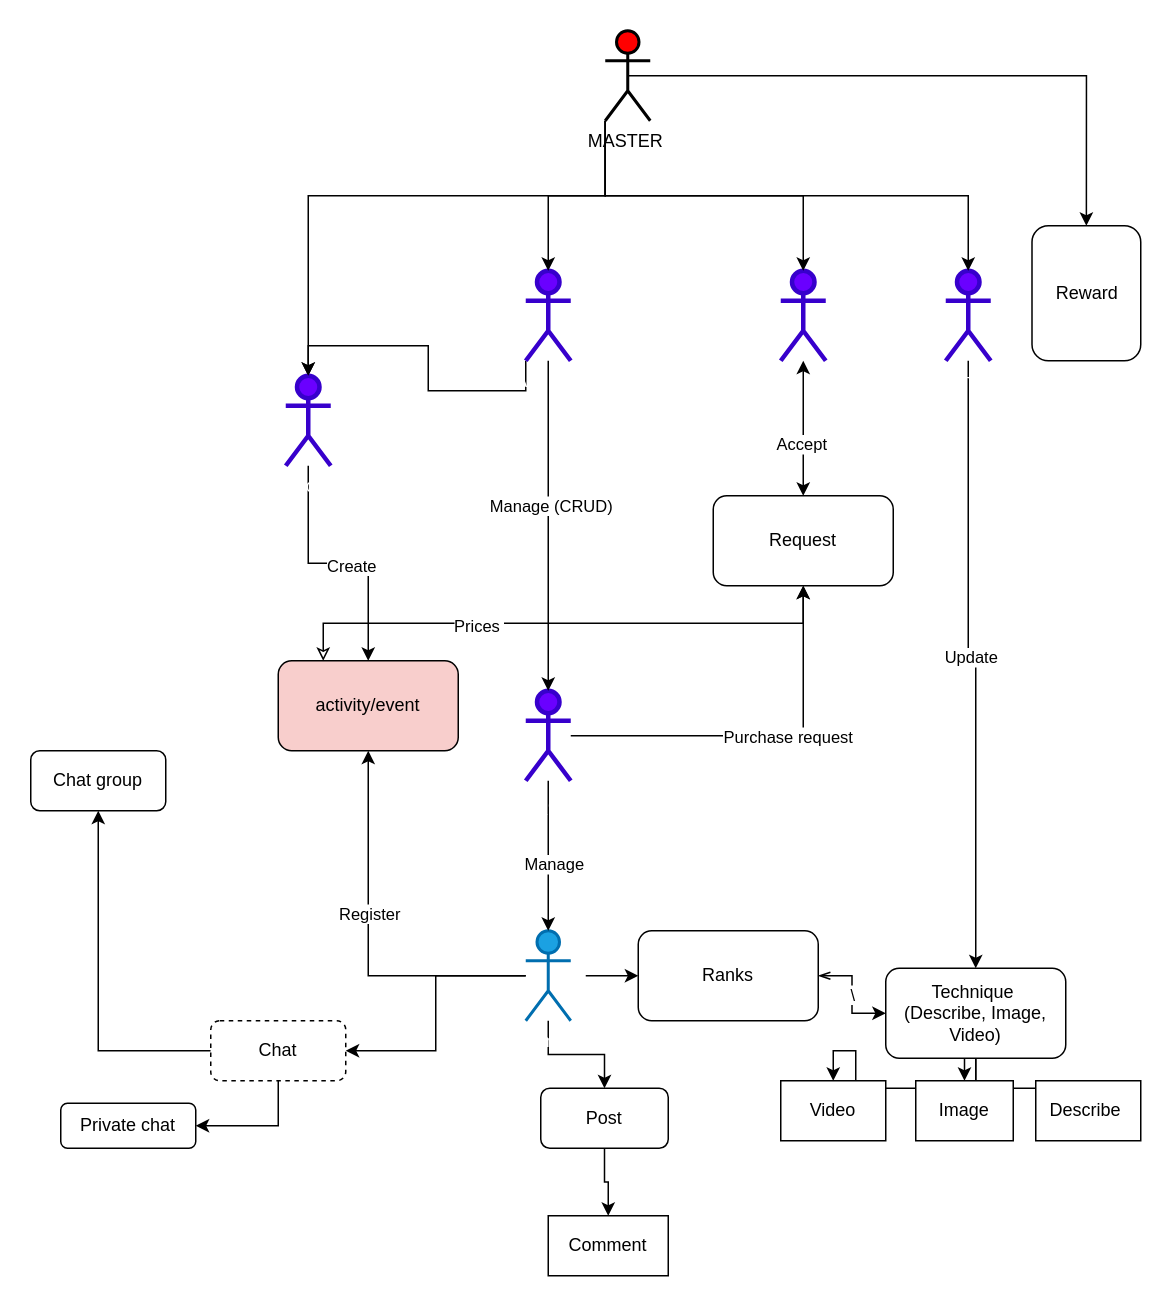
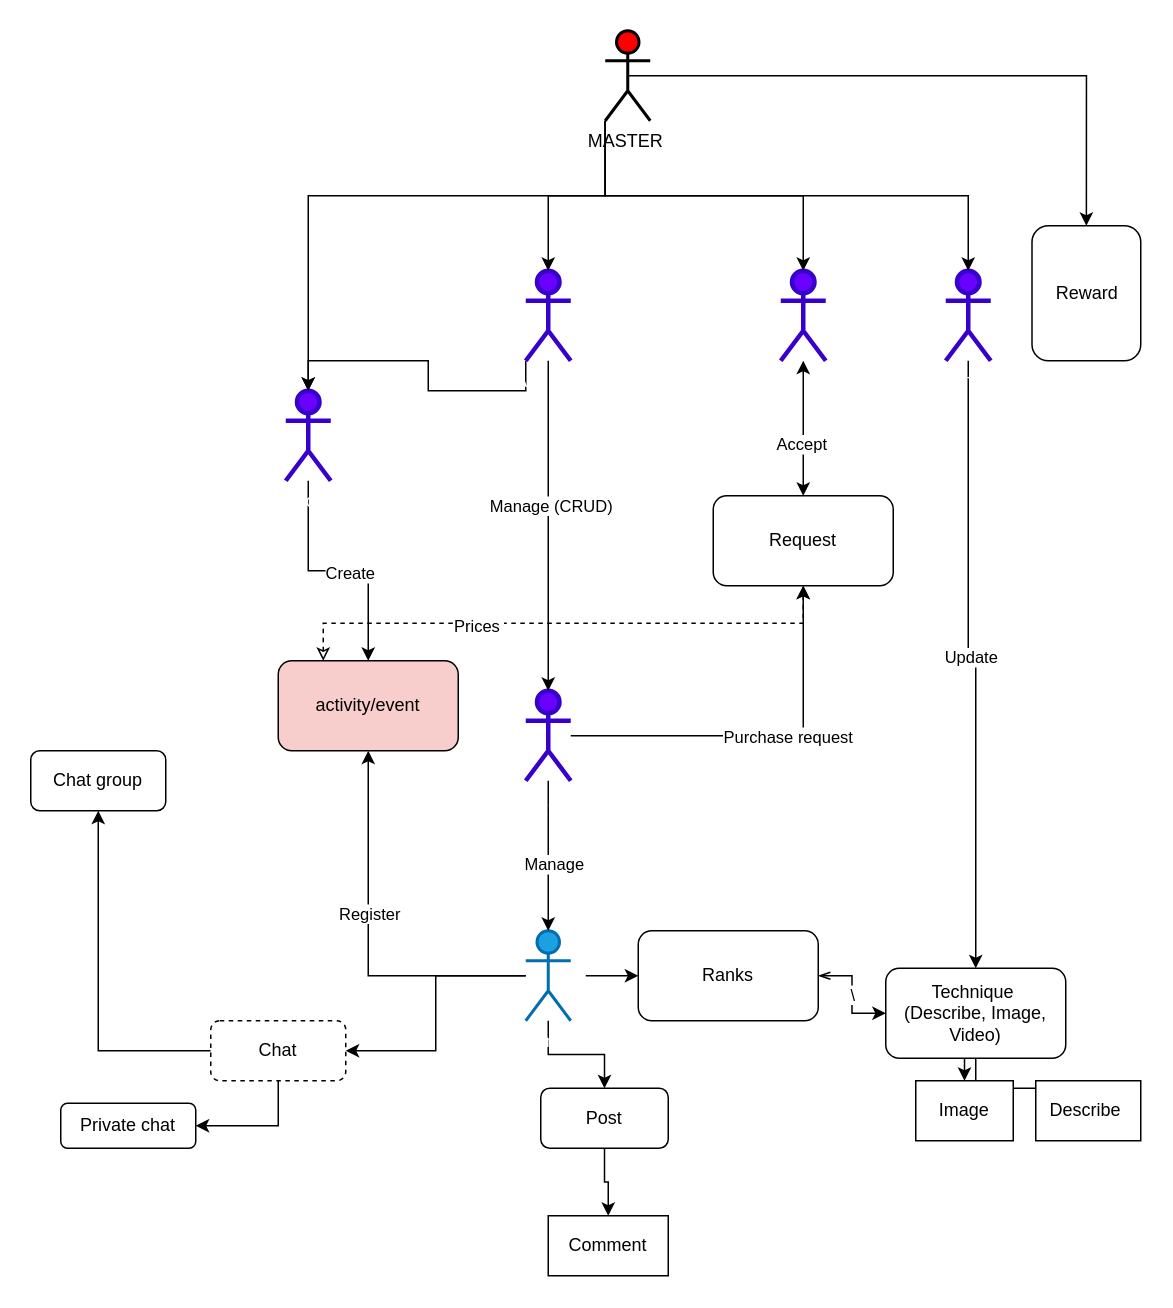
node "Mod": moved (308, 421) -> (308, 436)
edge "Request" -- "activity/event": style solid -> dashed
edge "Technique (Describe, Image, Video)" -> "Video": removed
node "Video": removed
